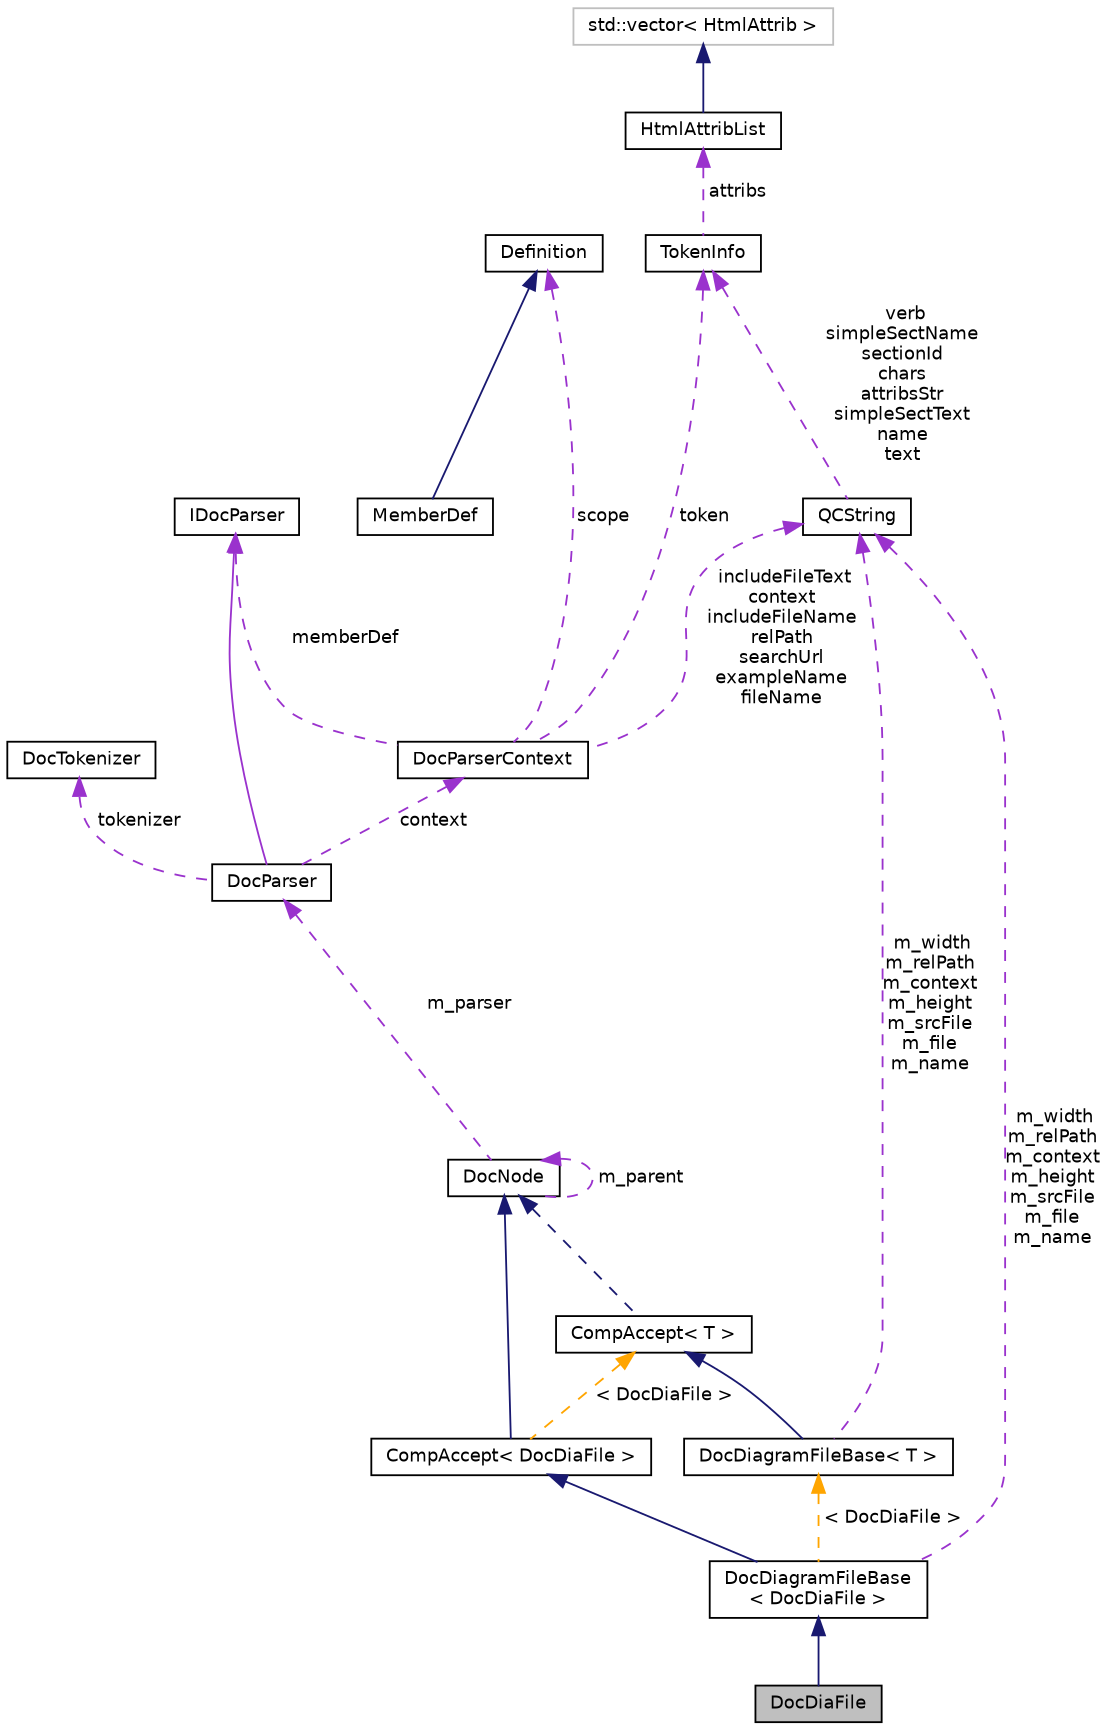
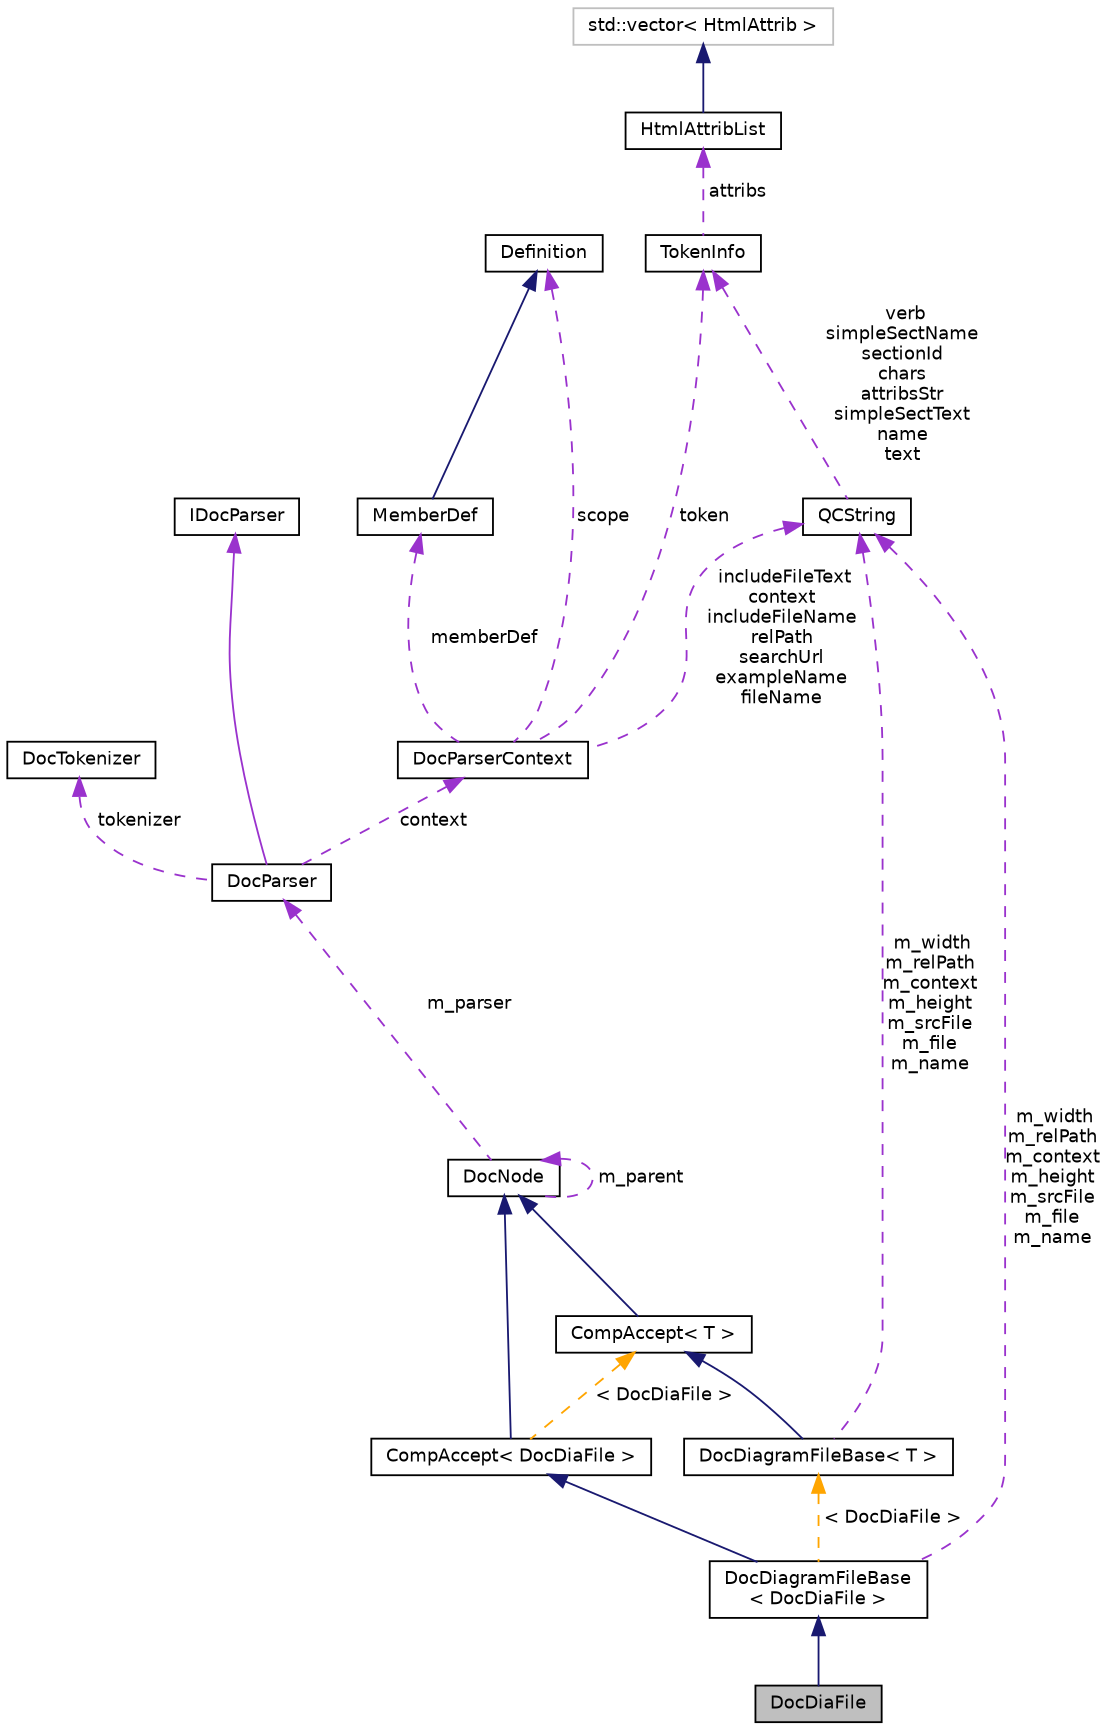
edge "DocParserContext" -> "IDocParser": now "DocParserContext" -> "MemberDef"
edge "CompAccept< T >" -> "DocNode": style dashed -> solid
